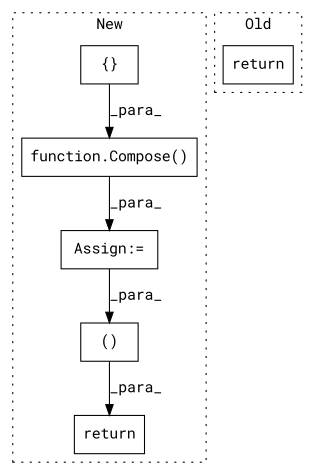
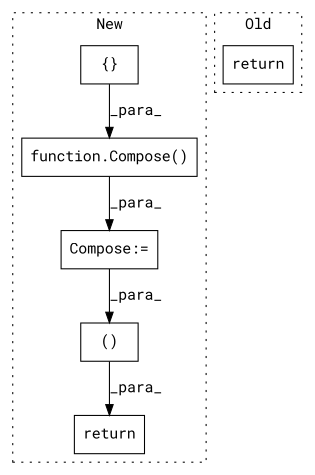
node "Assign:=": label "Assign:=" -> "Compose:="
